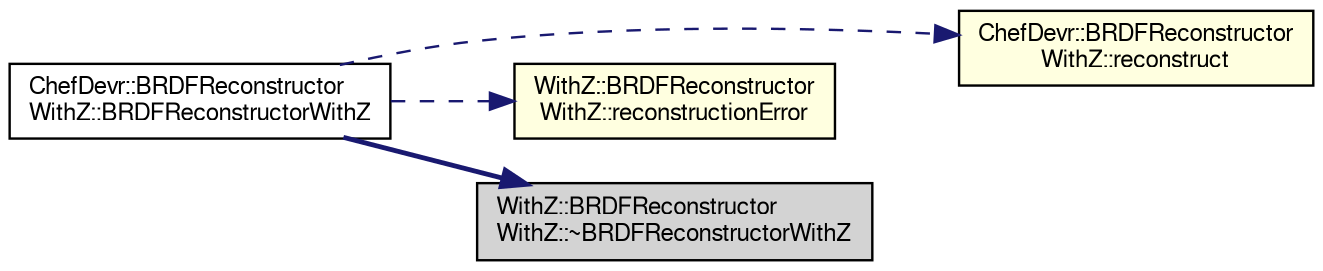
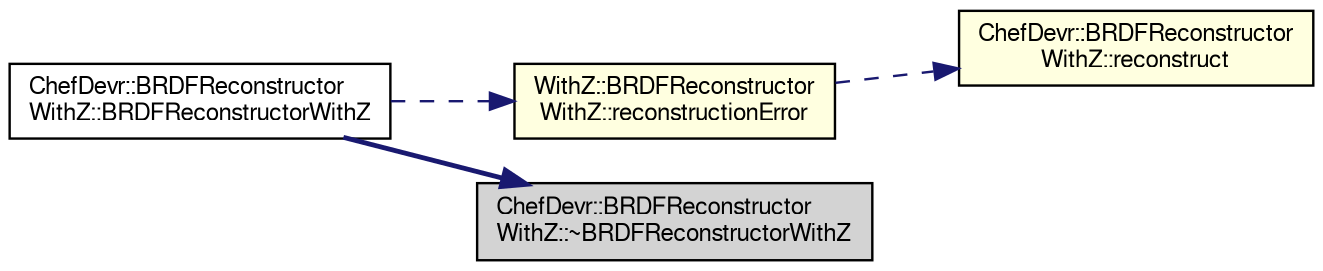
edge "ChefDevr::BRDFReconstructor WithZ::BRDFReconstructorWithZ" -> "ChefDevr::BRDFReconstructor WithZ::reconstruct": now "WithZ::BRDFReconstructor WithZ::reconstructionError" -> "ChefDevr::BRDFReconstructor WithZ::reconstruct"
node "WithZ::BRDFReconstructor WithZ::~BRDFReconstructorWithZ": label "WithZ::BRDFReconstructor WithZ::~BRDFReconstructorWithZ" -> "ChefDevr::BRDFReconstructor WithZ::~BRDFReconstructorWithZ"
